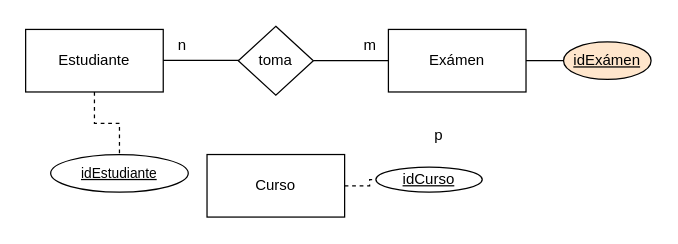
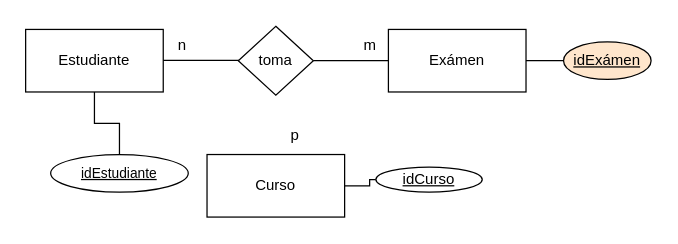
edge "Estudiante" -- "idEstudiante": style dashed -> solid
node "p": moved (438, 136) -> (294, 136)
edge "idCurso" -- "Curso": style dashed -> solid
